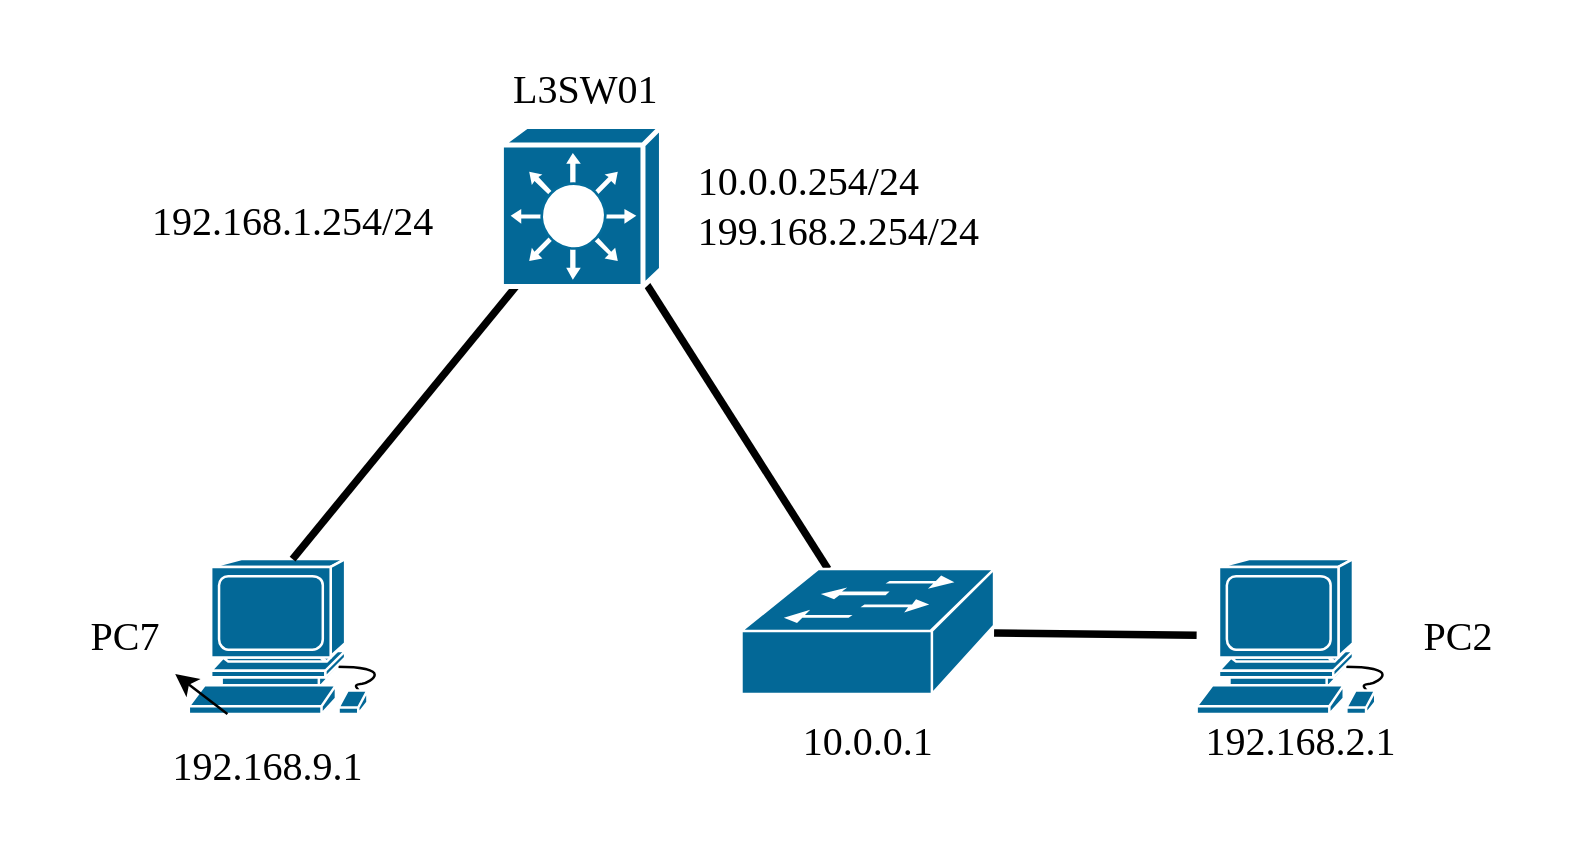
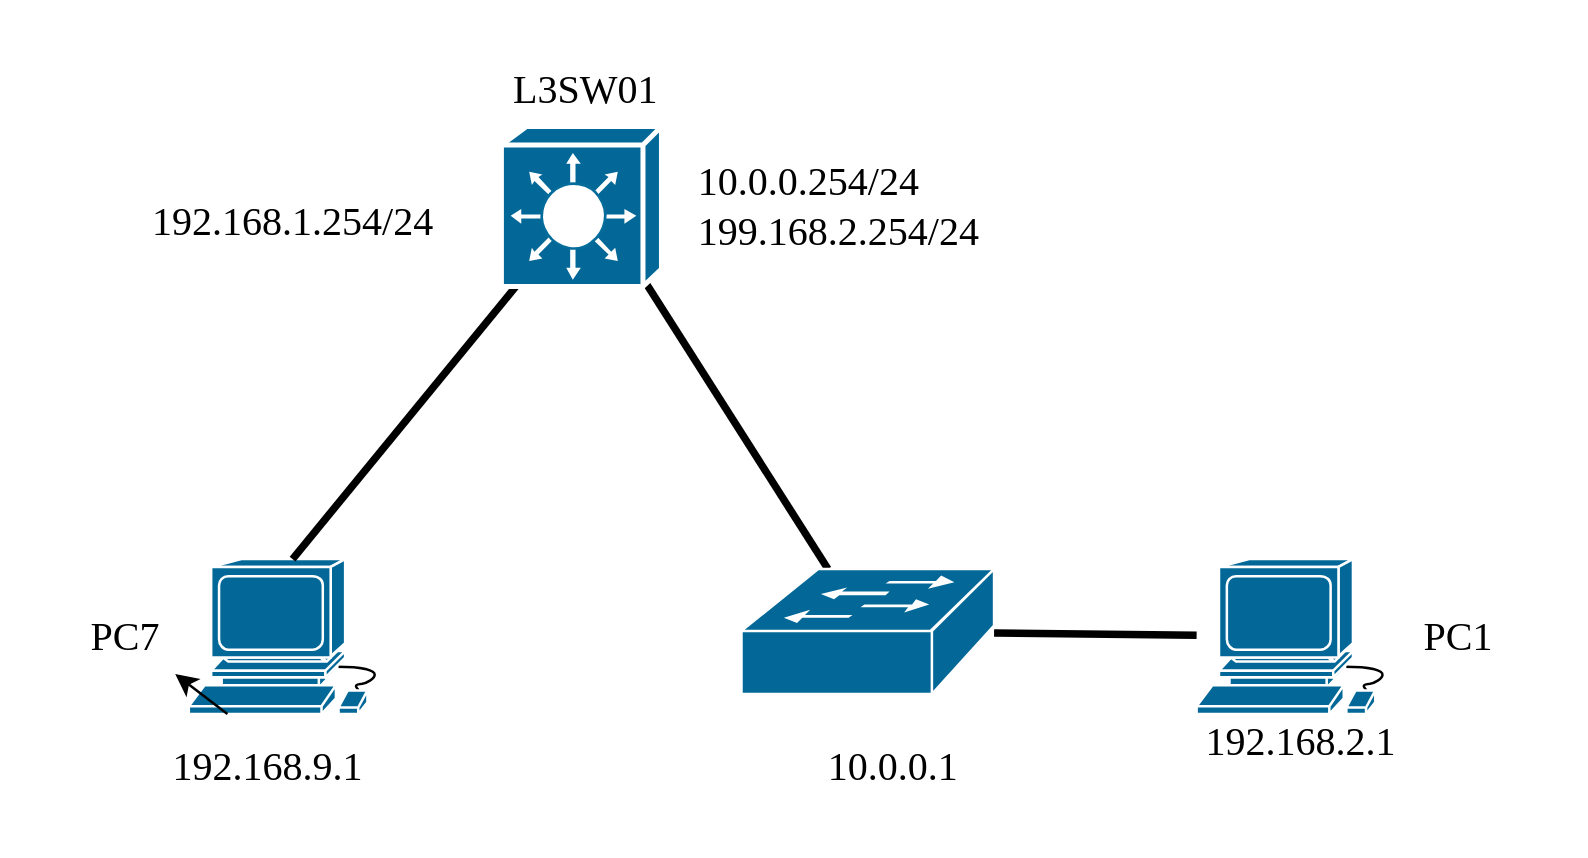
node "PC2": label "PC2" -> "PC1"
node "10.0.0.1": moved (868, 741) -> (893, 766)
